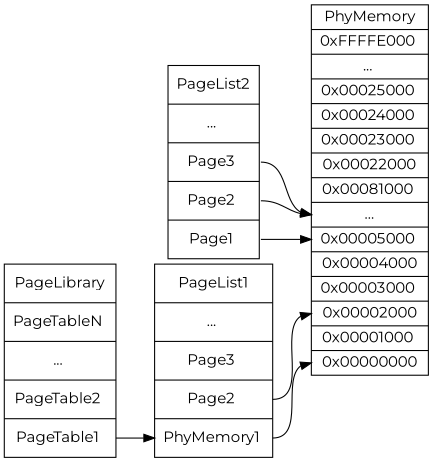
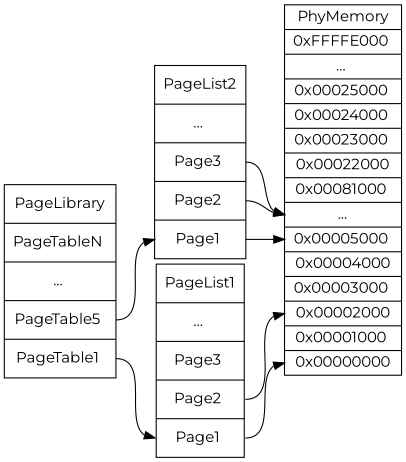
edge "PageLibrary" -> "PageList2": added
node "PageLibrary": text "PageTable2" -> "PageTable5"
node "PageList1": text "PhyMemory1" -> "Page1"
